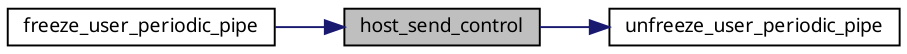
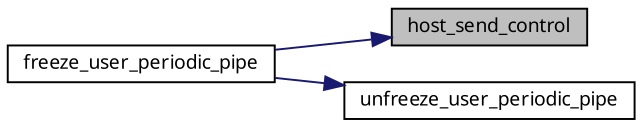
edge "host_send_control" -> "unfreeze_user_periodic_pipe": now "freeze_user_periodic_pipe" -> "unfreeze_user_periodic_pipe"
